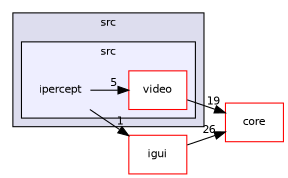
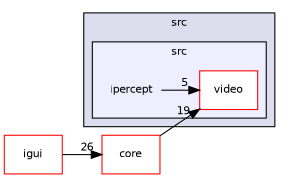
edge "video" -> "core": reversed
edge "ipercept" -> "igui": removed
